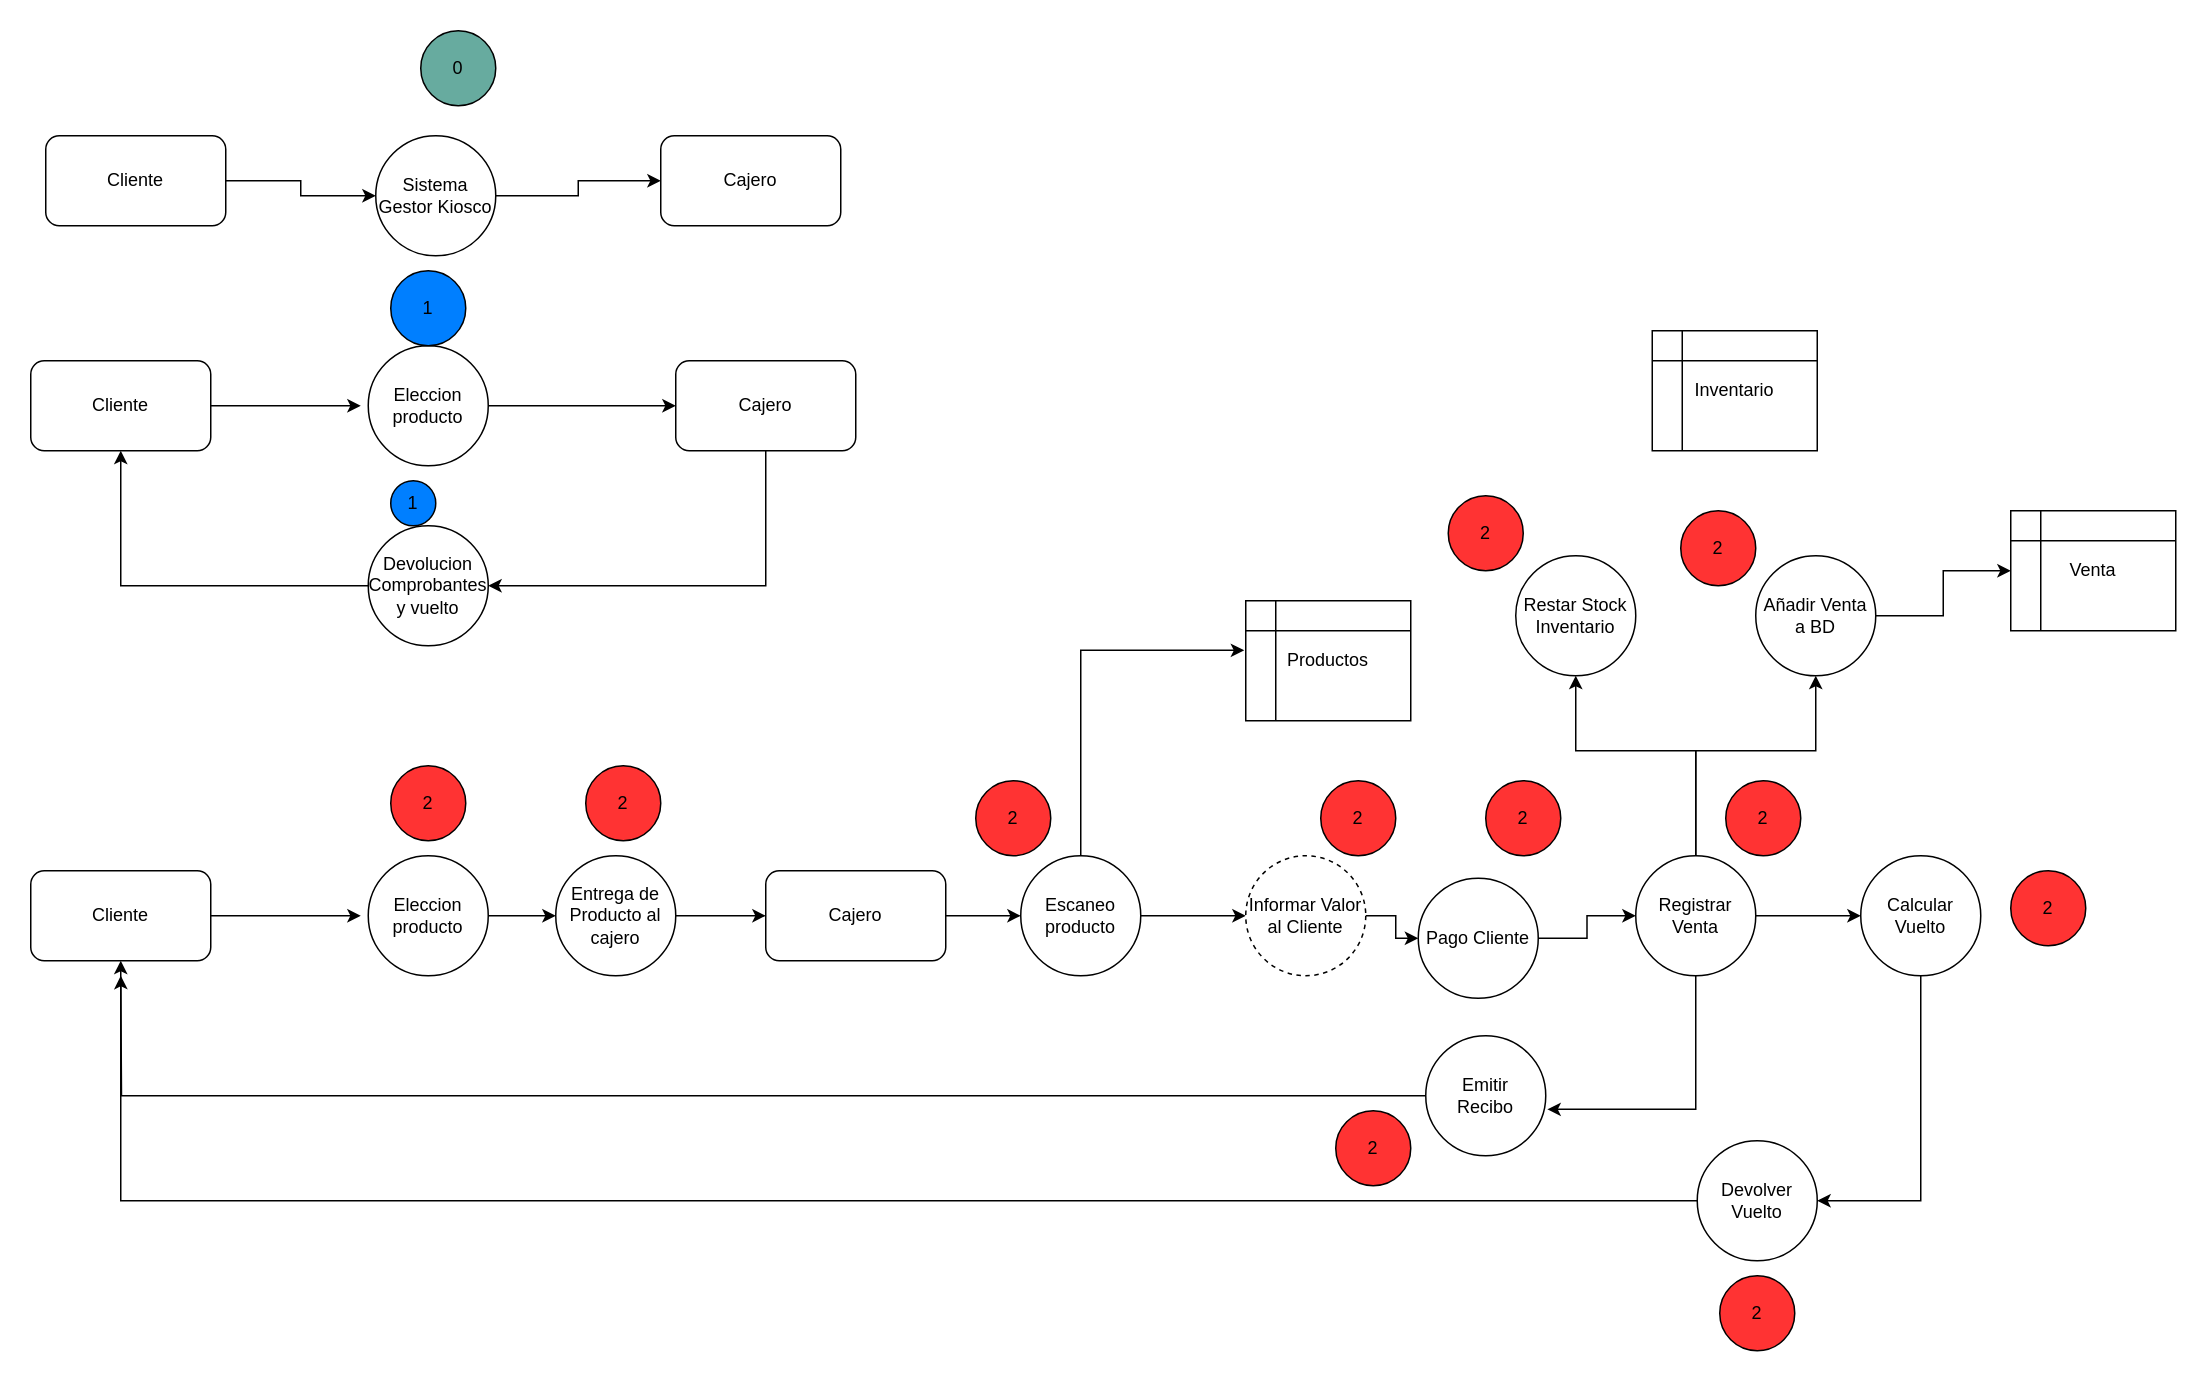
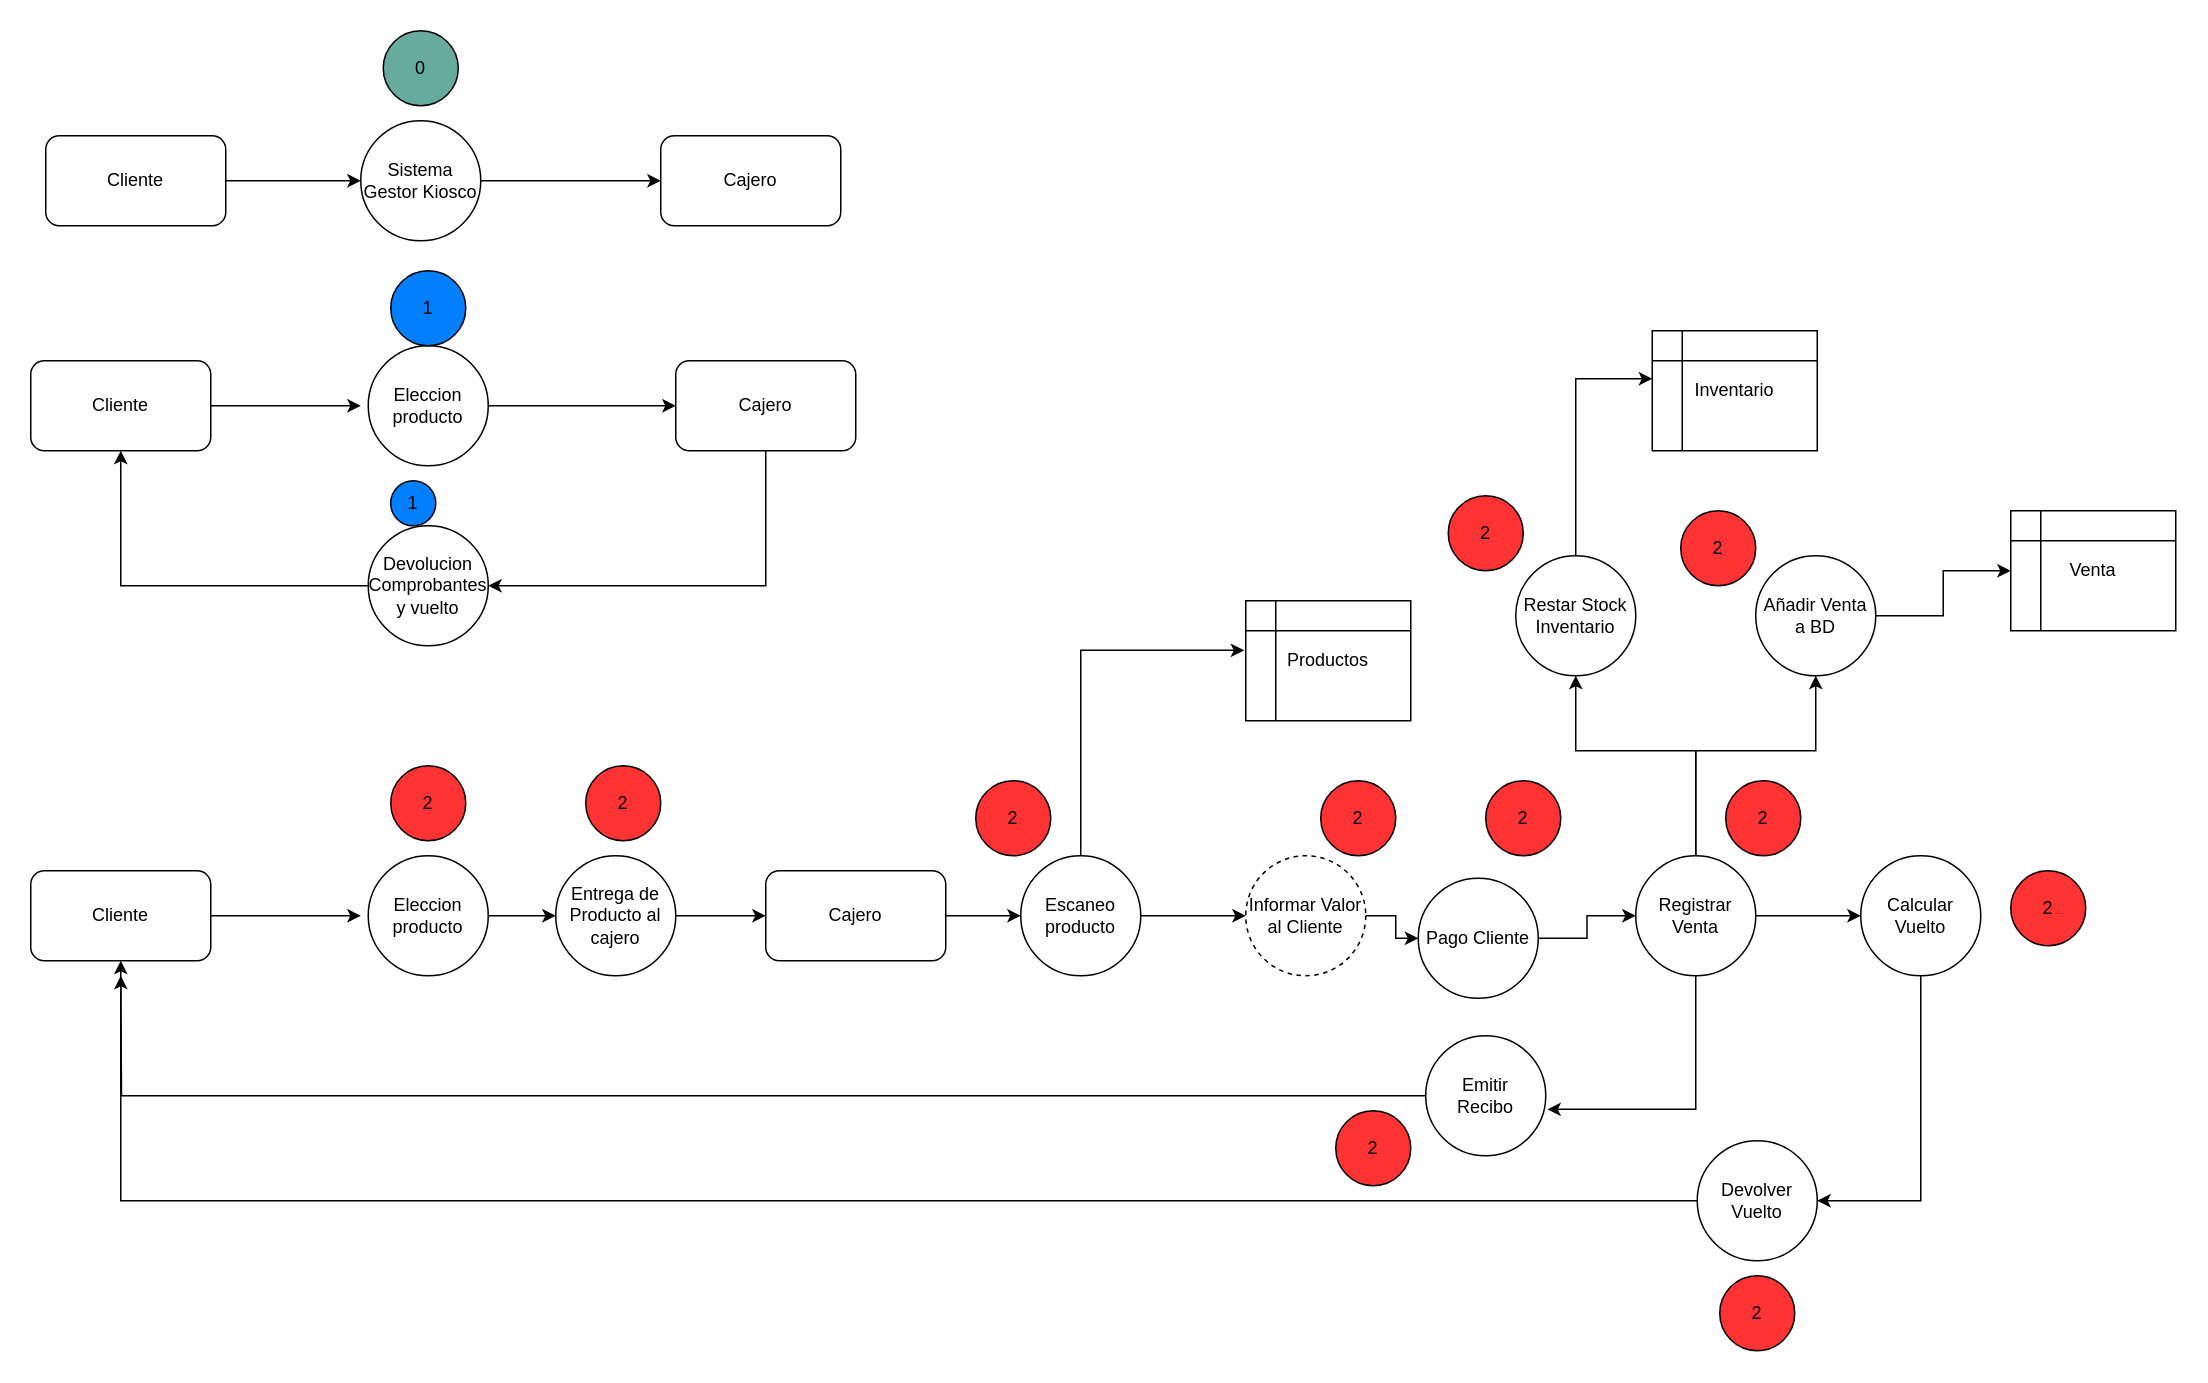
node "0": moved (458, 68) -> (421, 68)
node "Sistema Gestor Kiosco": moved (436, 196) -> (421, 181)
edge "Restar Stock Inventario" -> "Inventario": added
